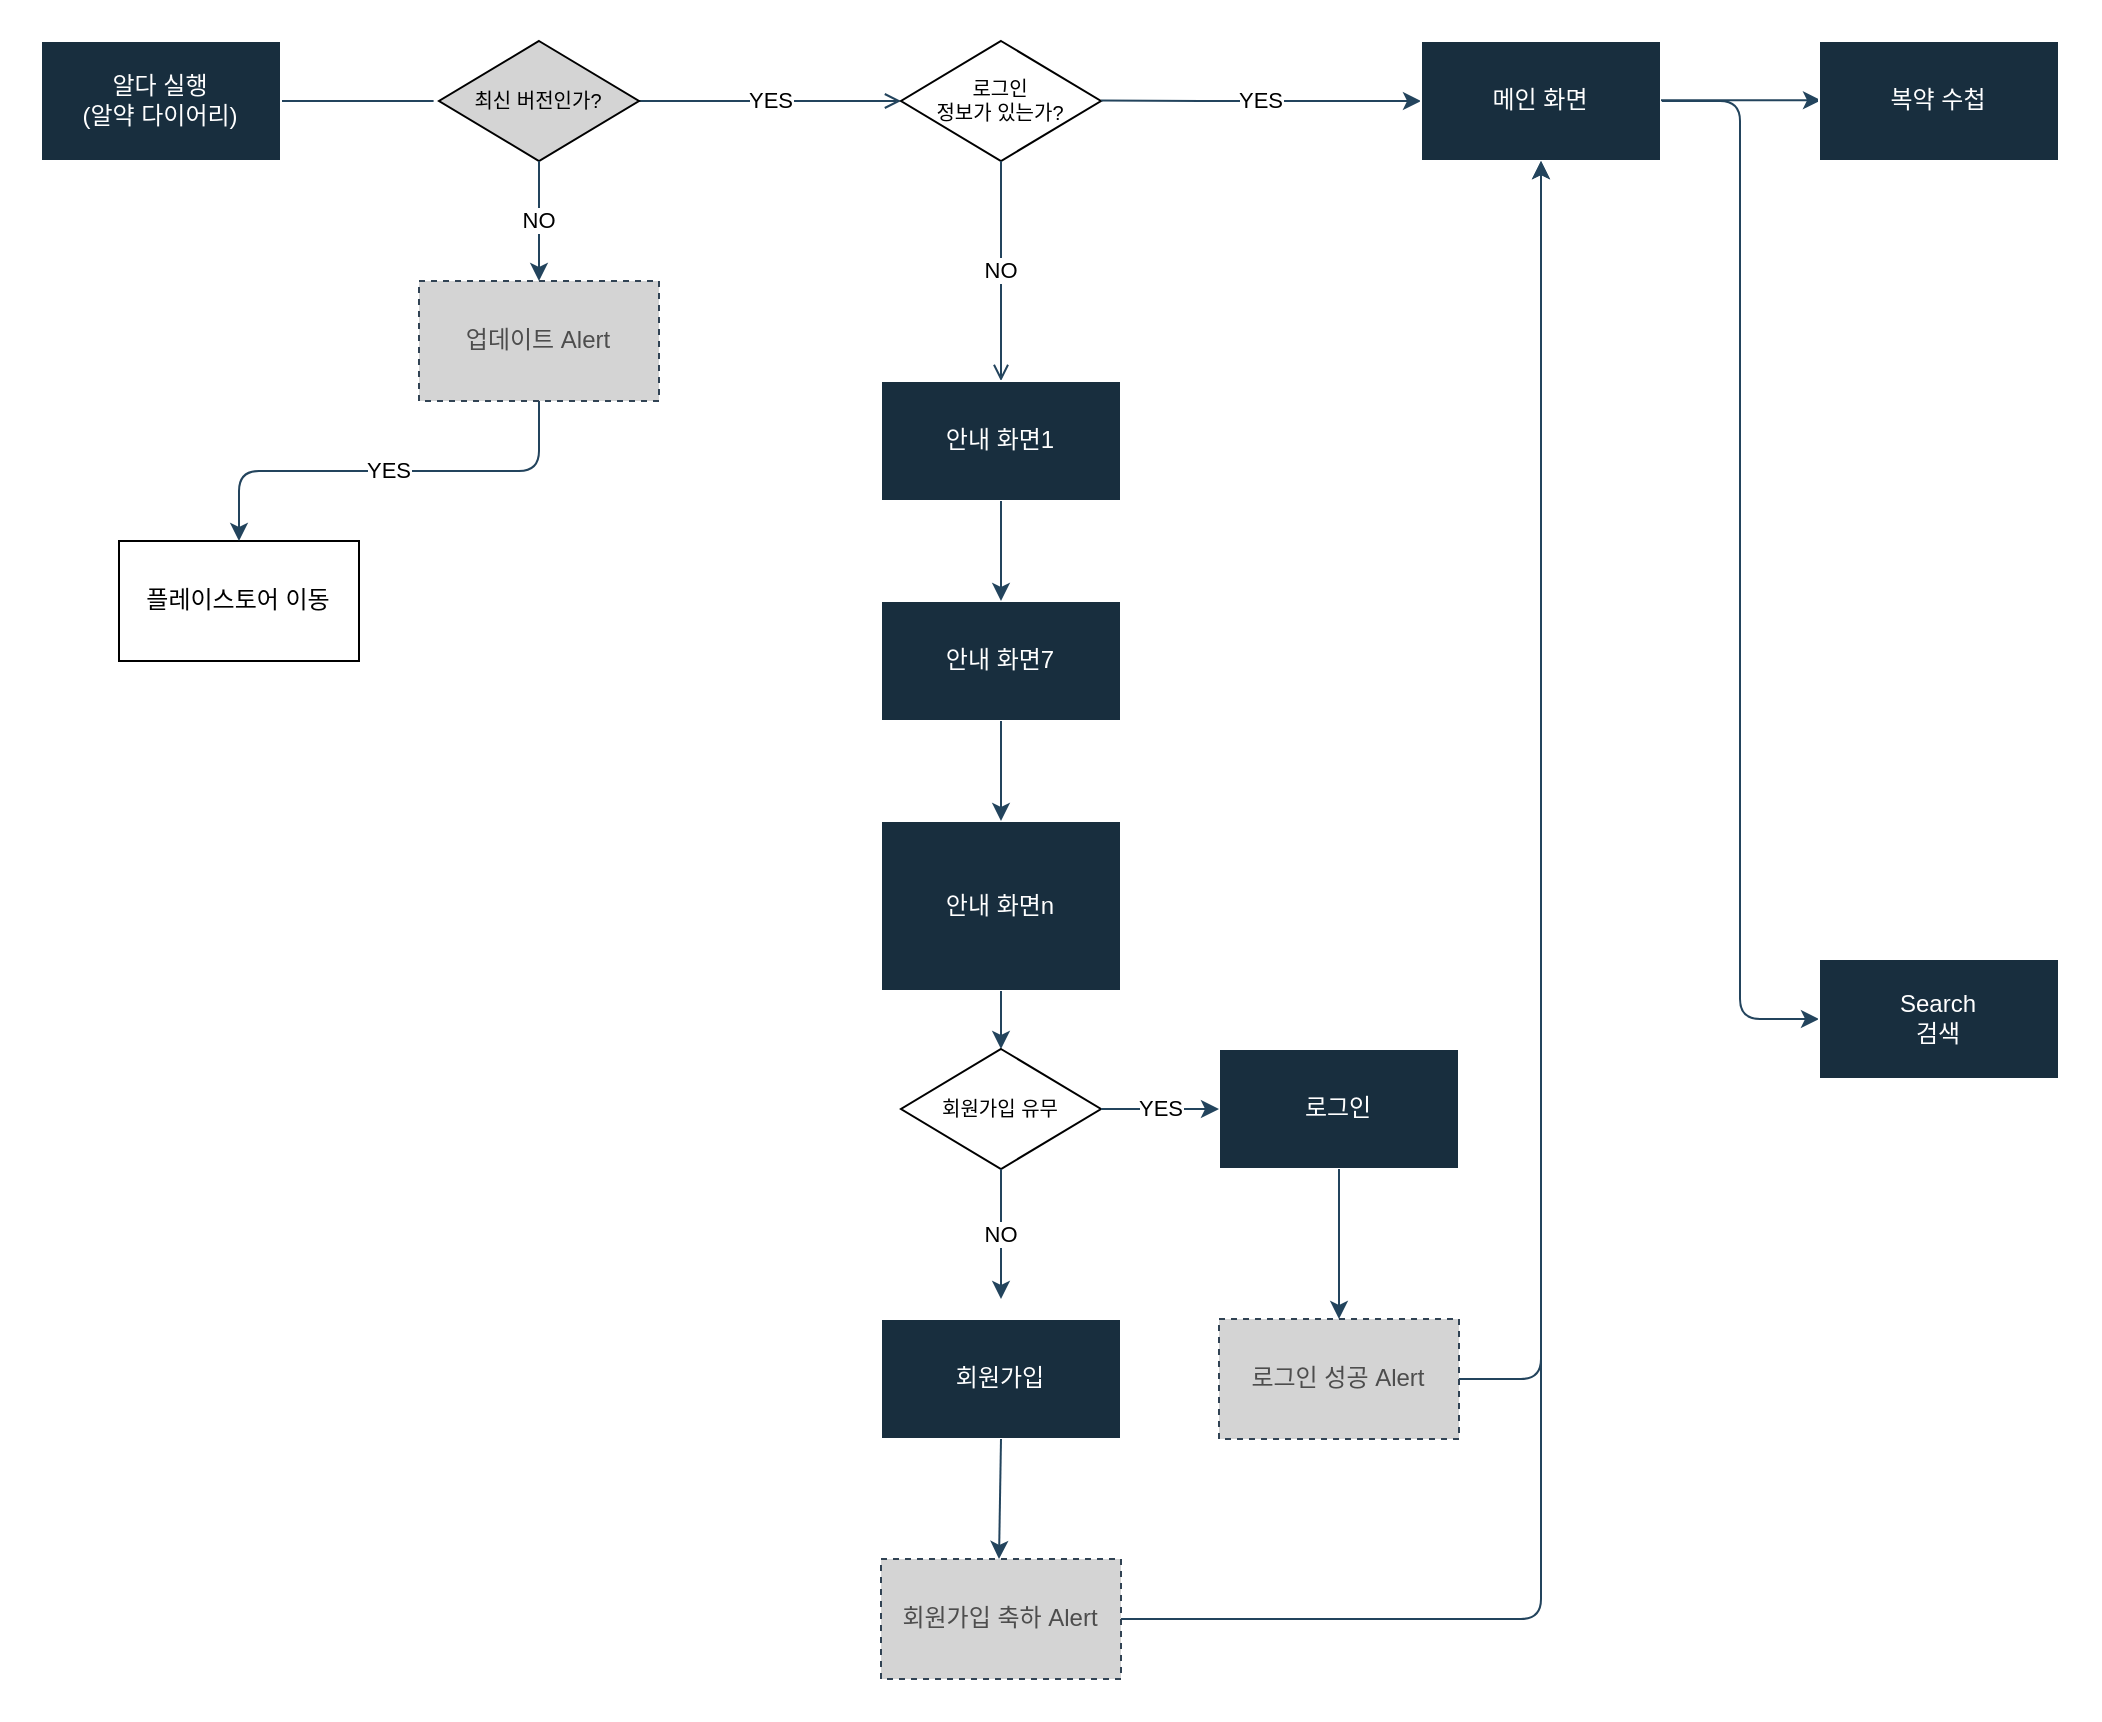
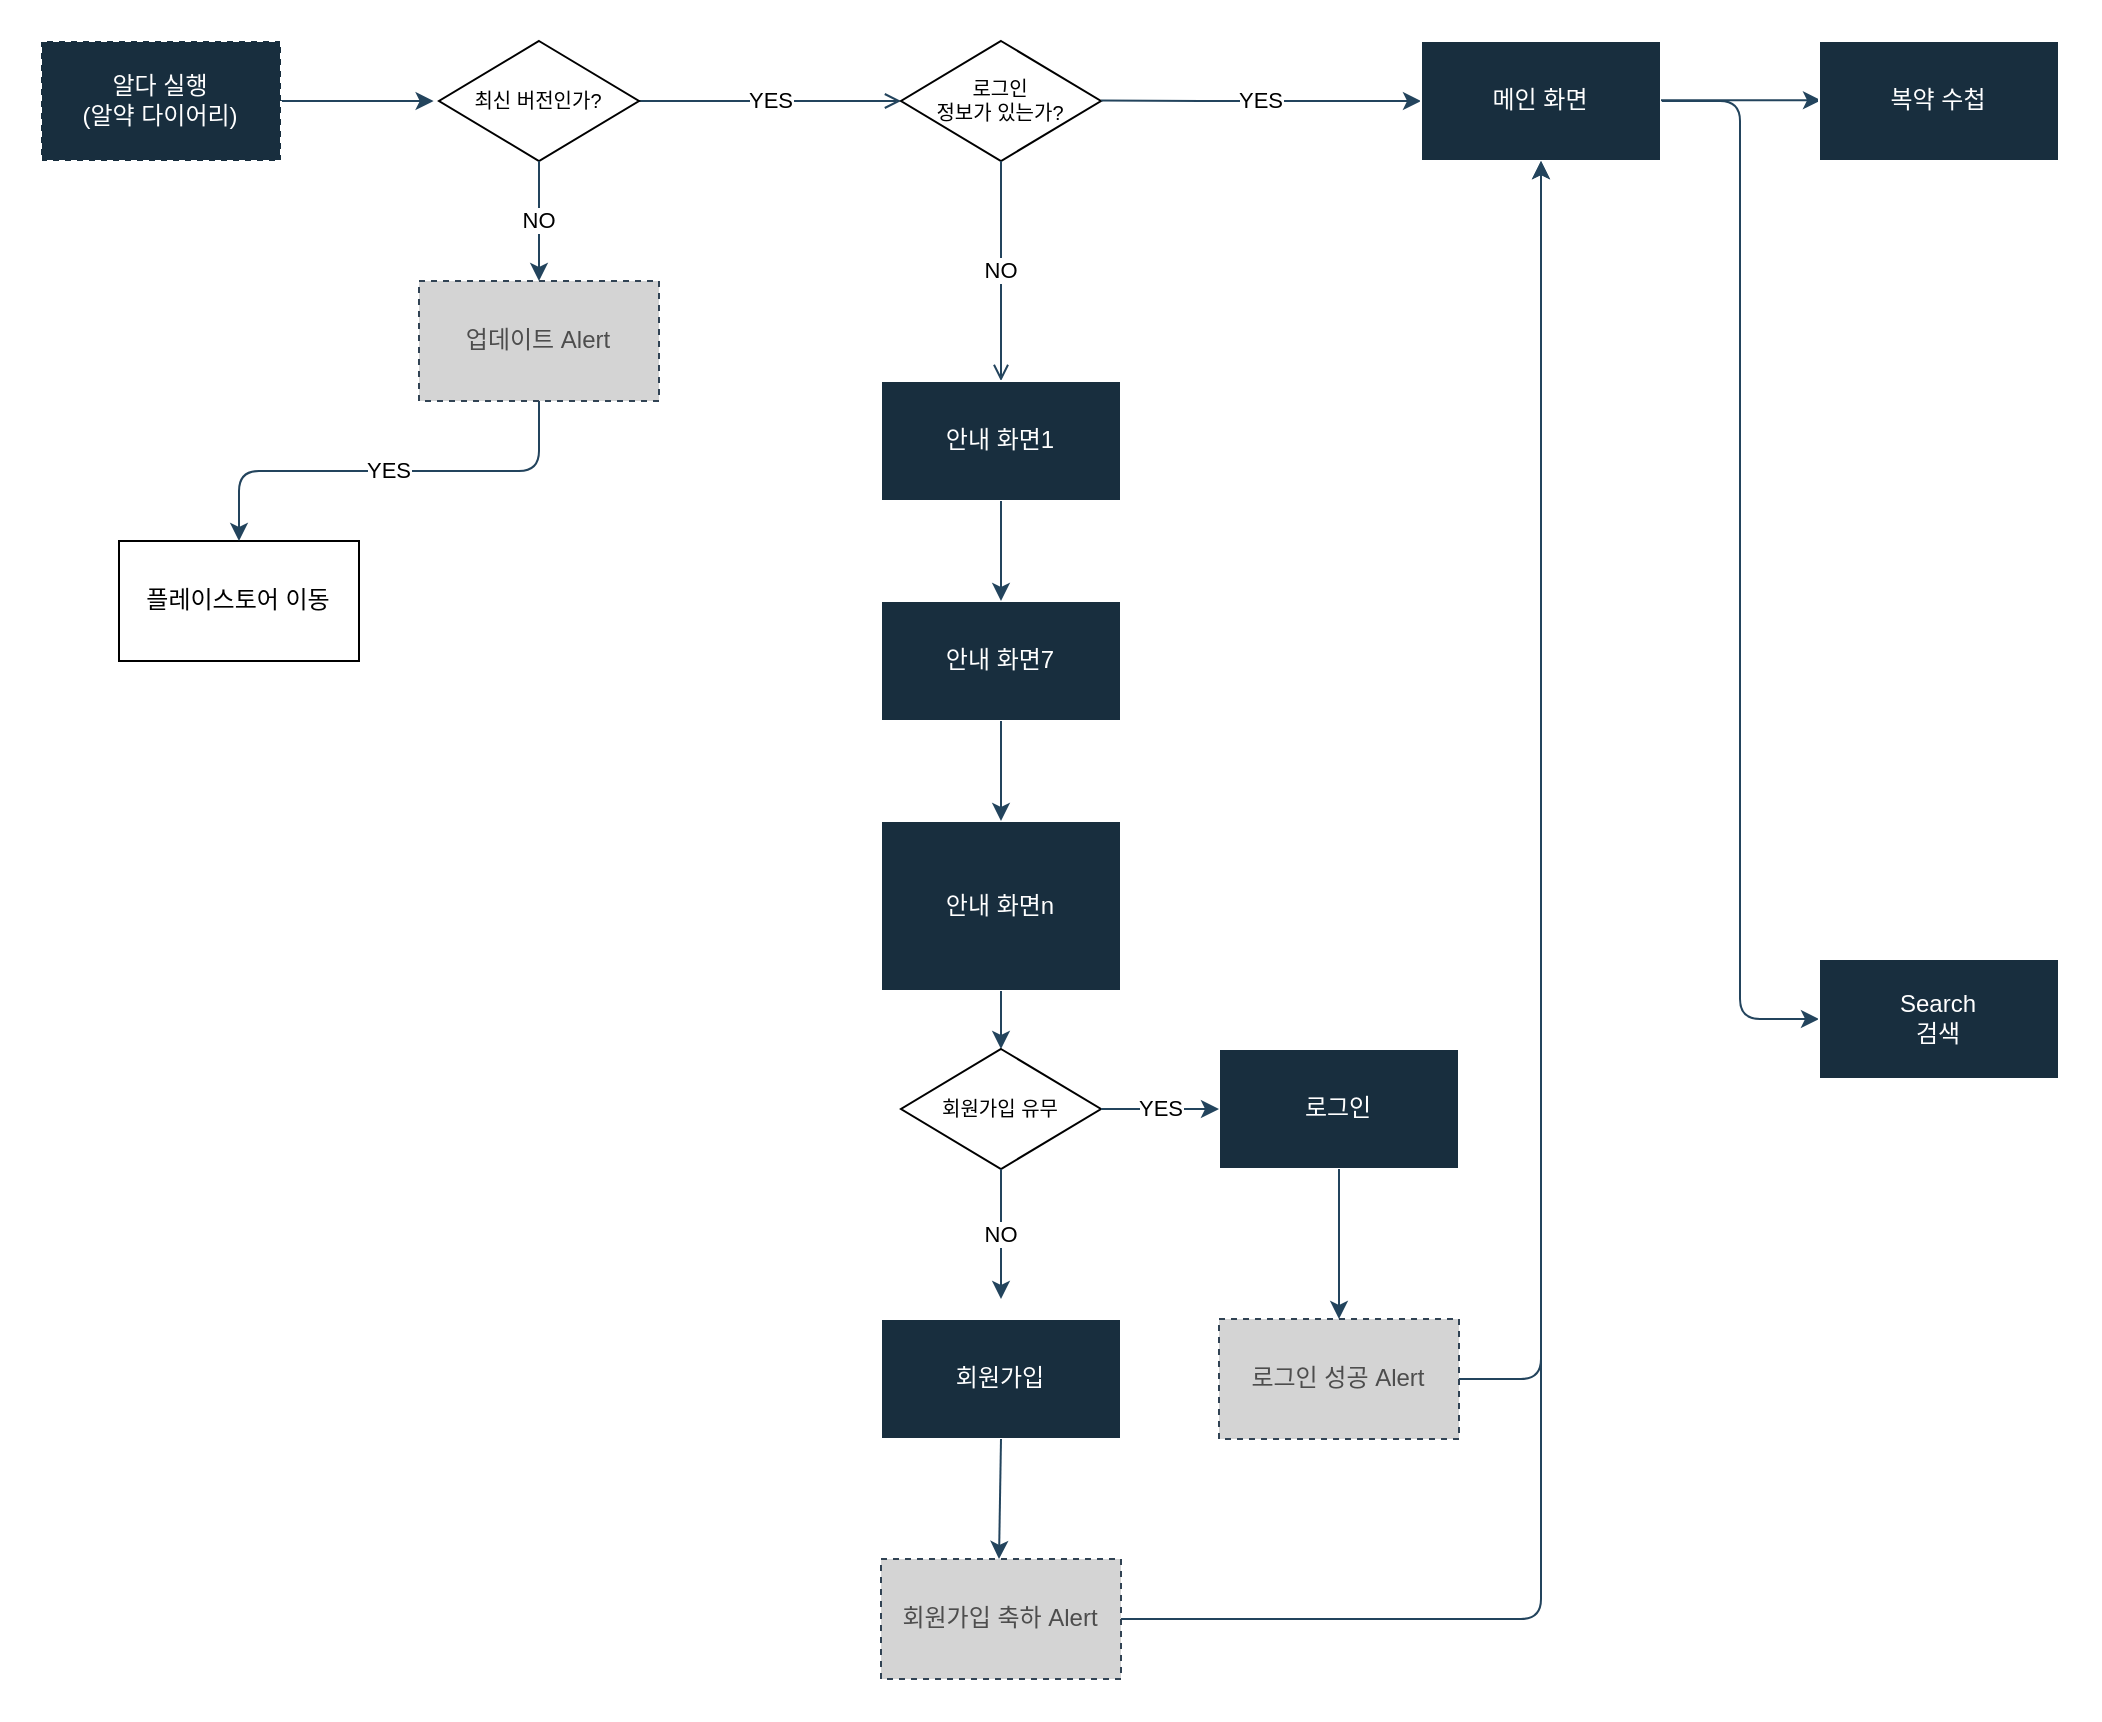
node "알다 실행 (알약 다이어리)": style solid -> dashed
edge "알다 실행 (알약 다이어리)" -- "최신 버전인가?": arrowhead none -> classic
node "최신 버전인가?": fillcolor #d4d4d4 -> #ffffff
